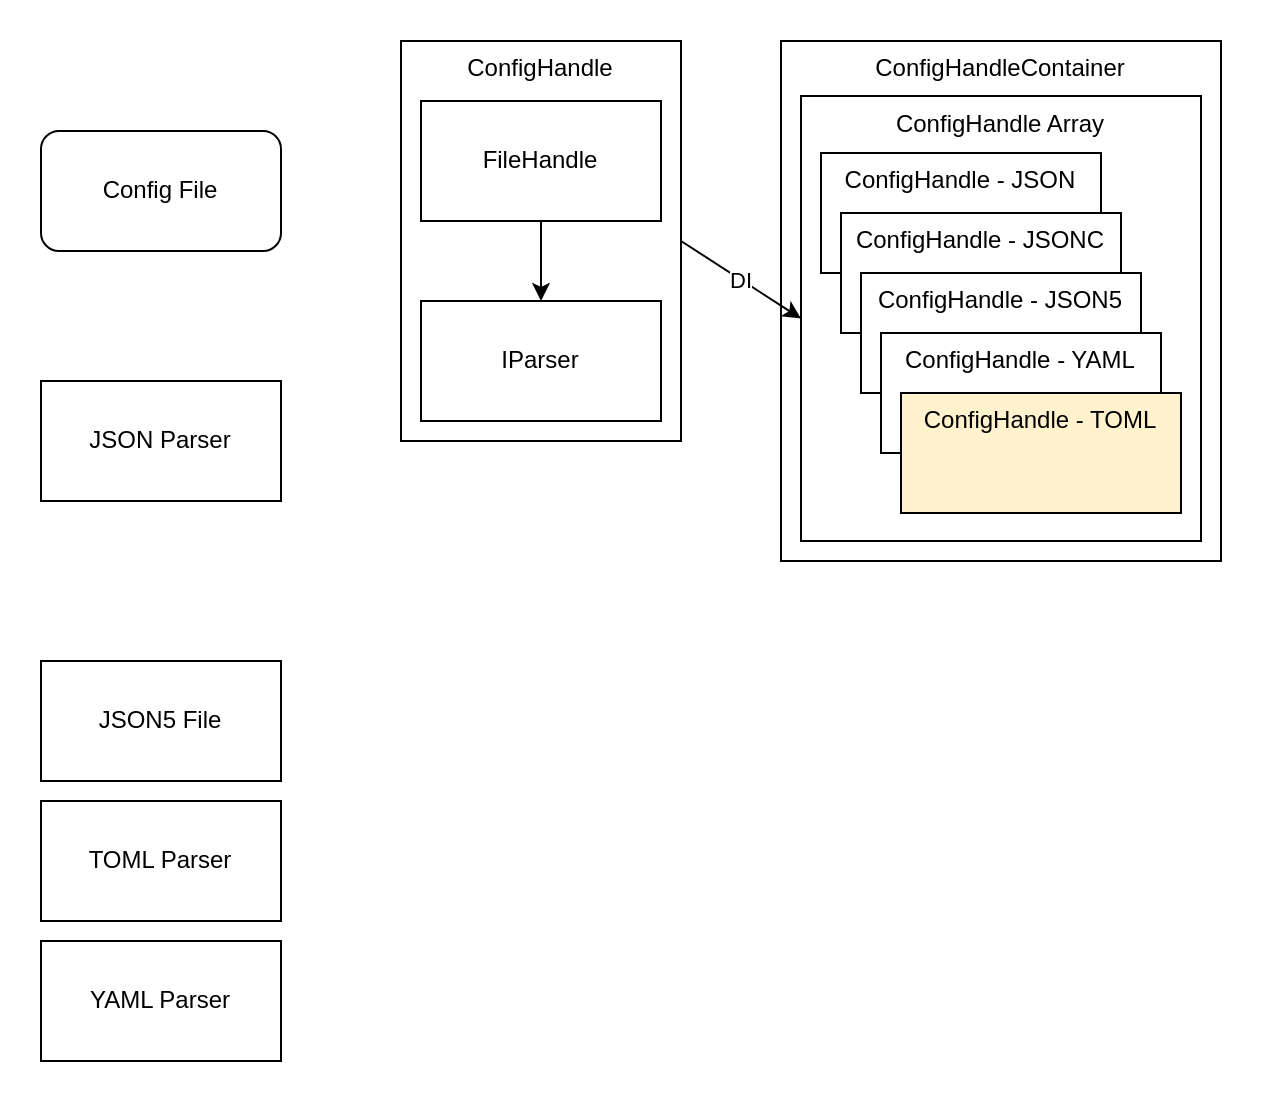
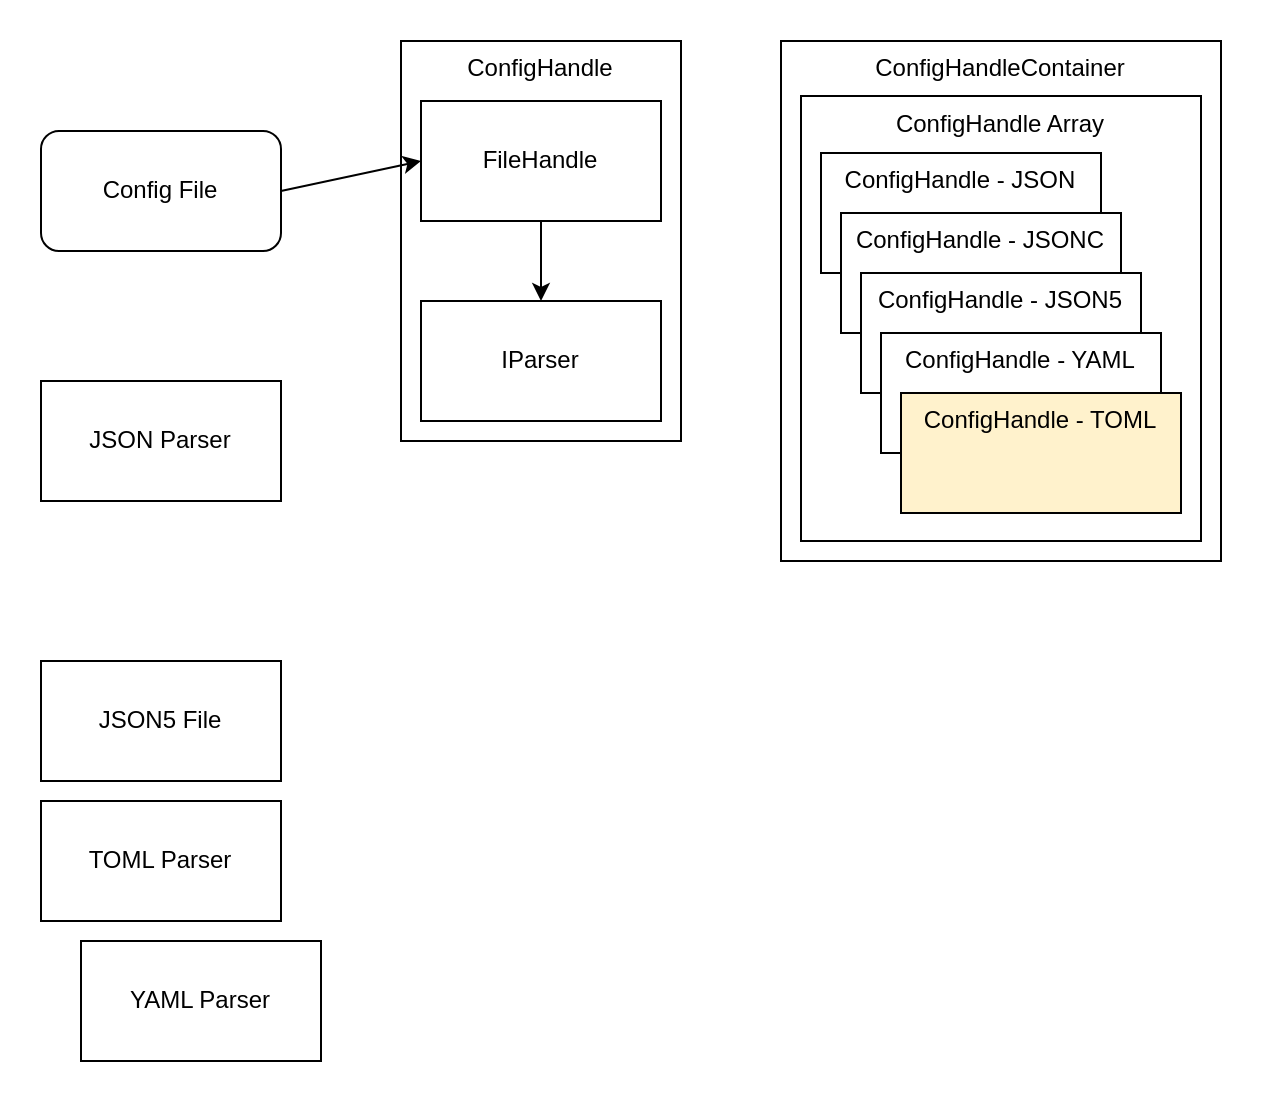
edge "Config File" -> "FileHandle": added
edge "ConfigHandle" -> "ConfigHandle Array": removed, label "DI"
node "YAML Parser": moved (161, 1001) -> (201, 1001)
